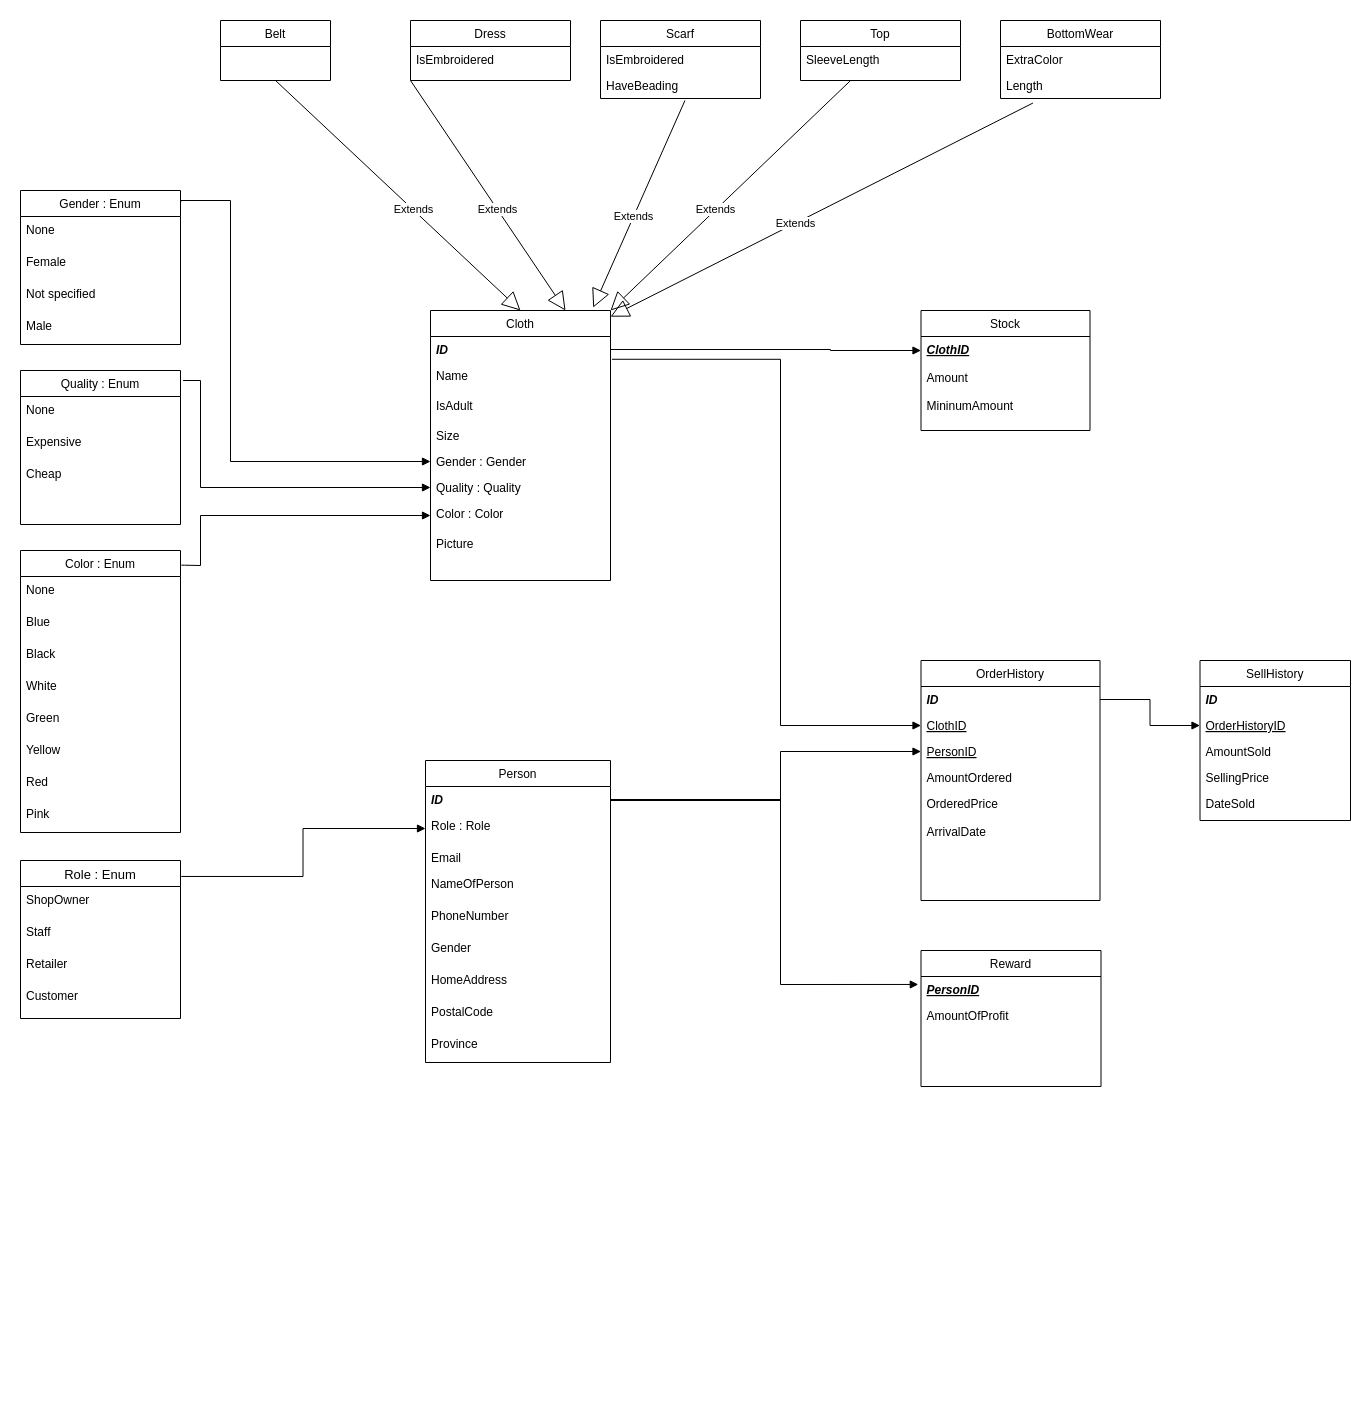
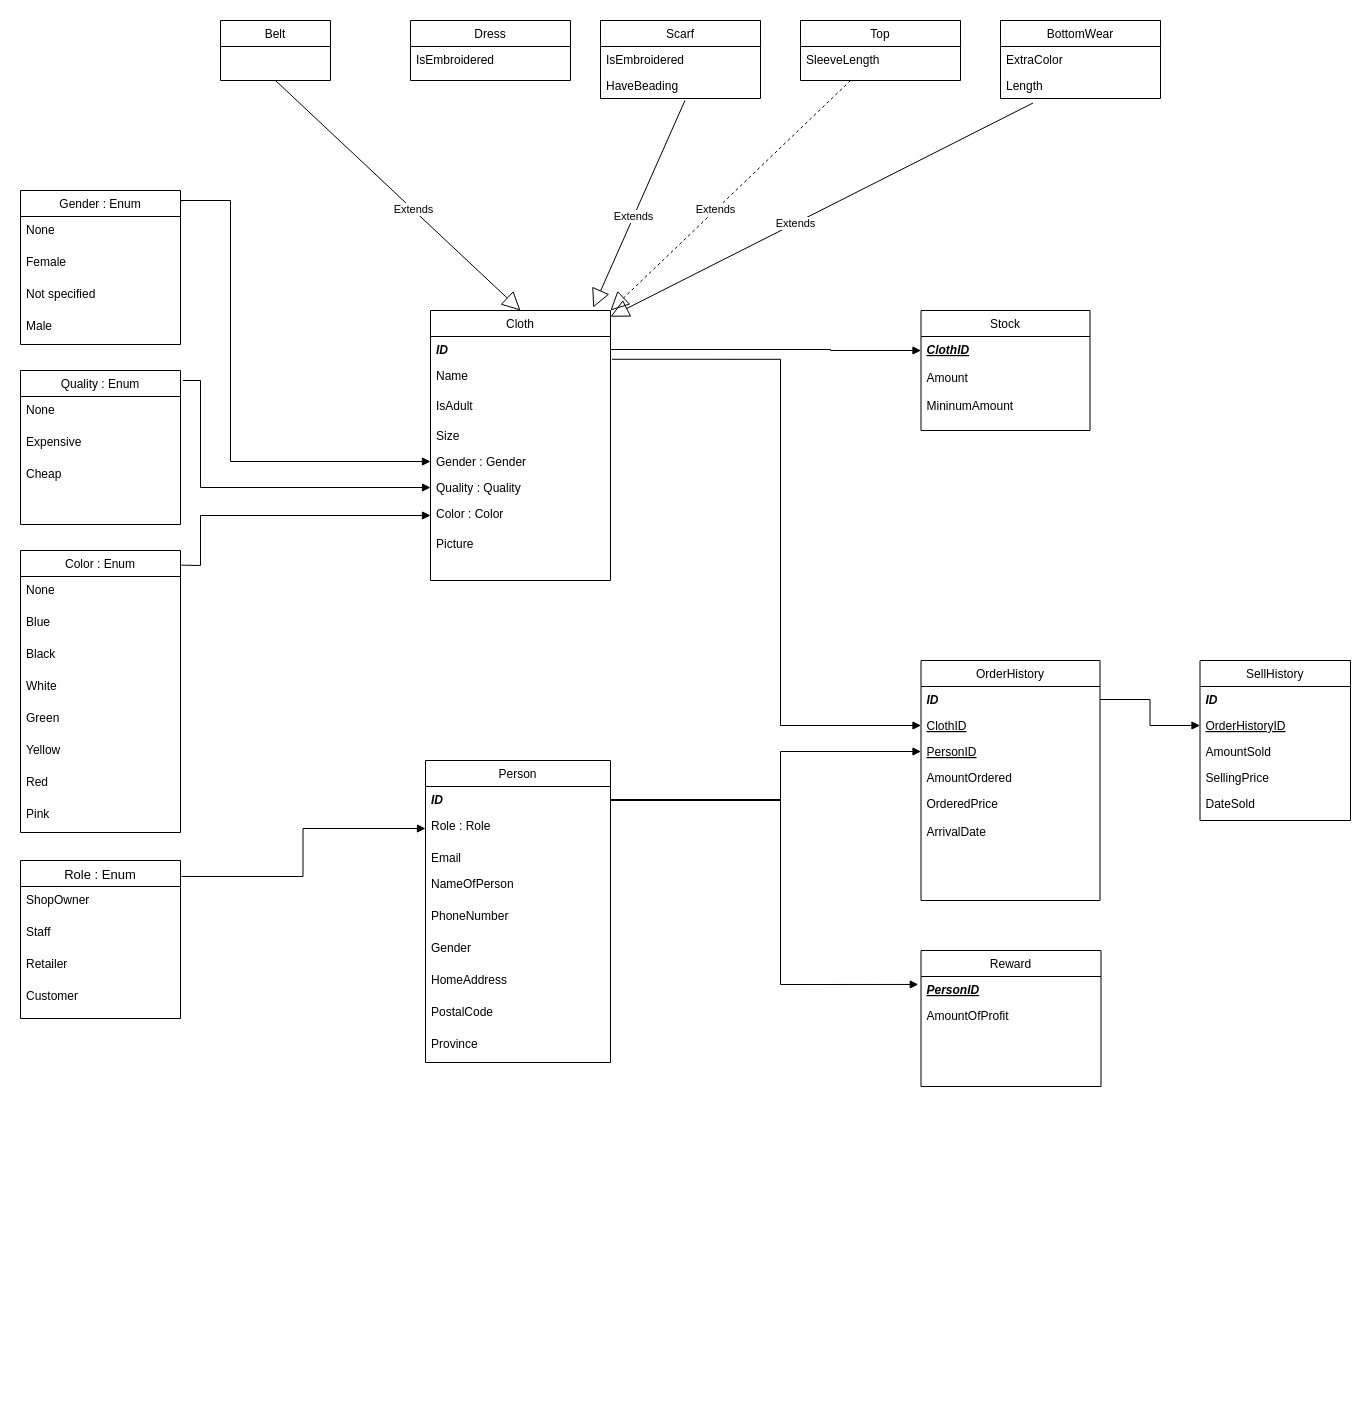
edge "SleeveLength" -> "Cloth": style solid -> dashed
edge "Dress" -> "Cloth": removed, label "Extends"
